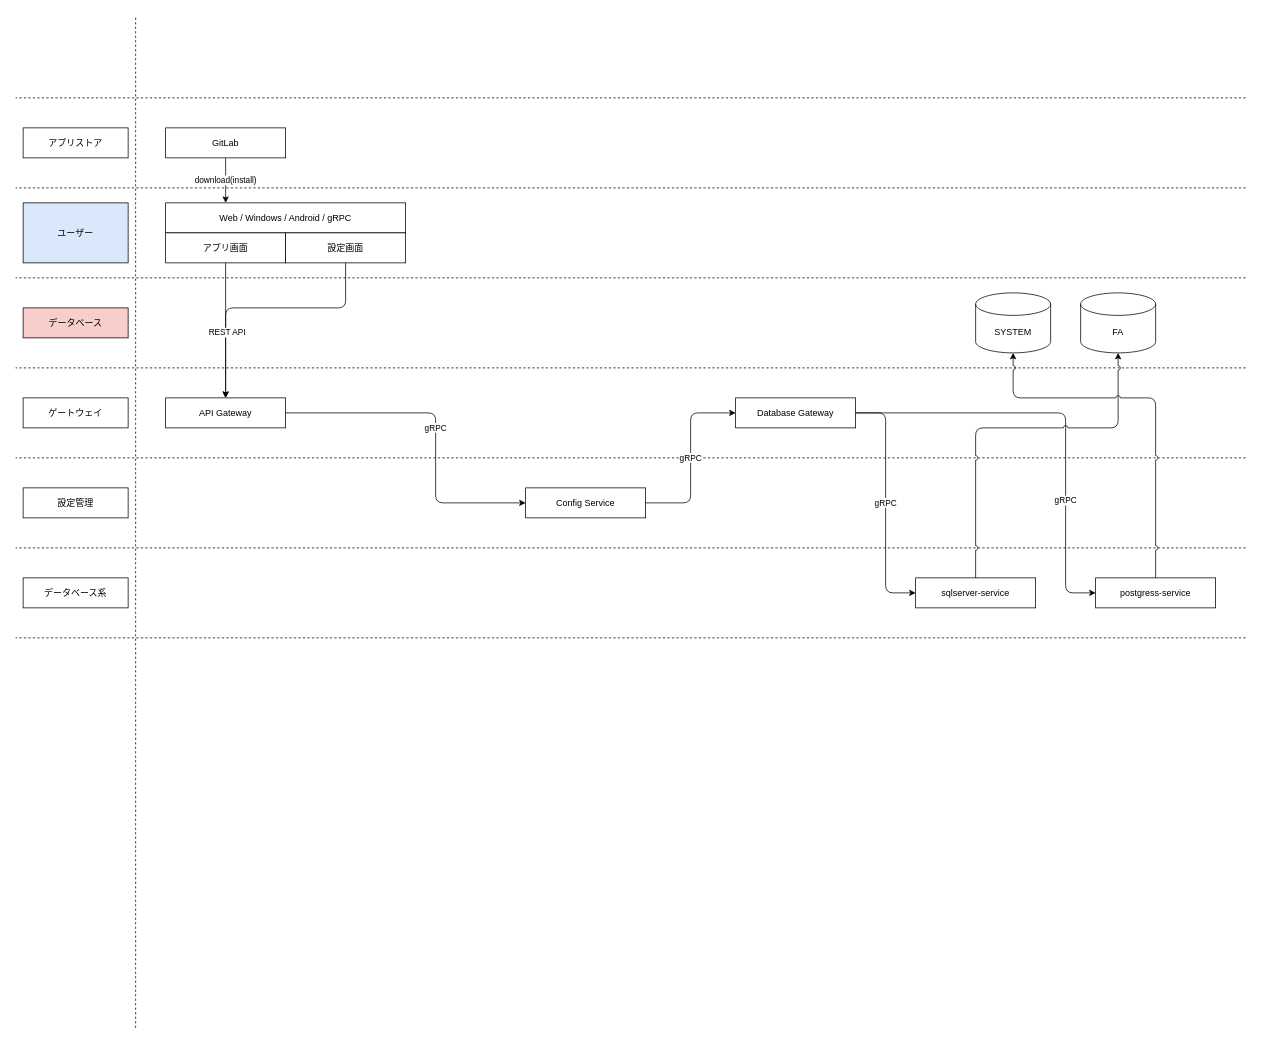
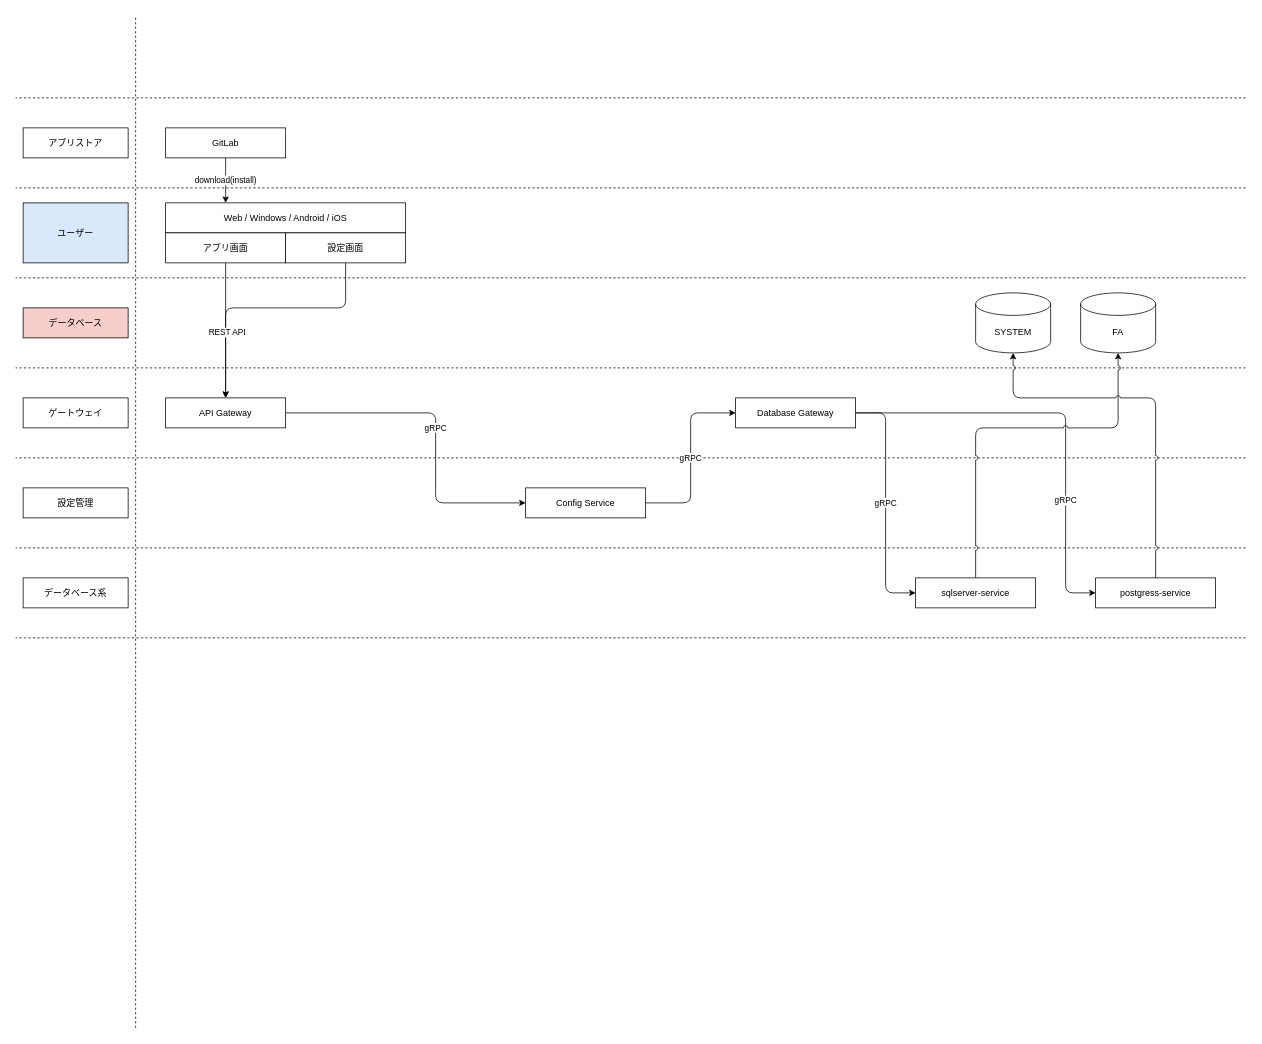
node "Web / Windows / Android / gRPC": label "Web / Windows / Android / gRPC" -> "Web / Windows / Android / iOS"
